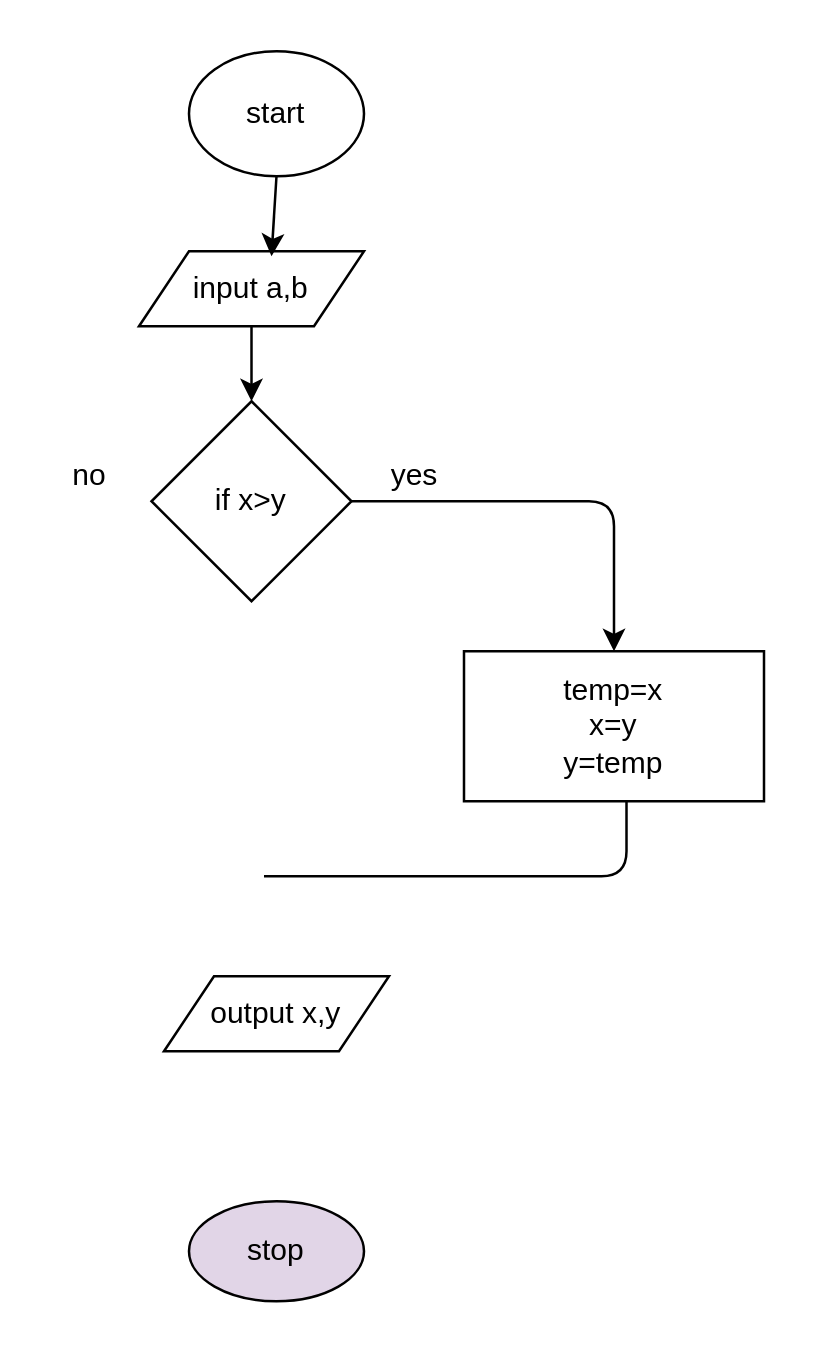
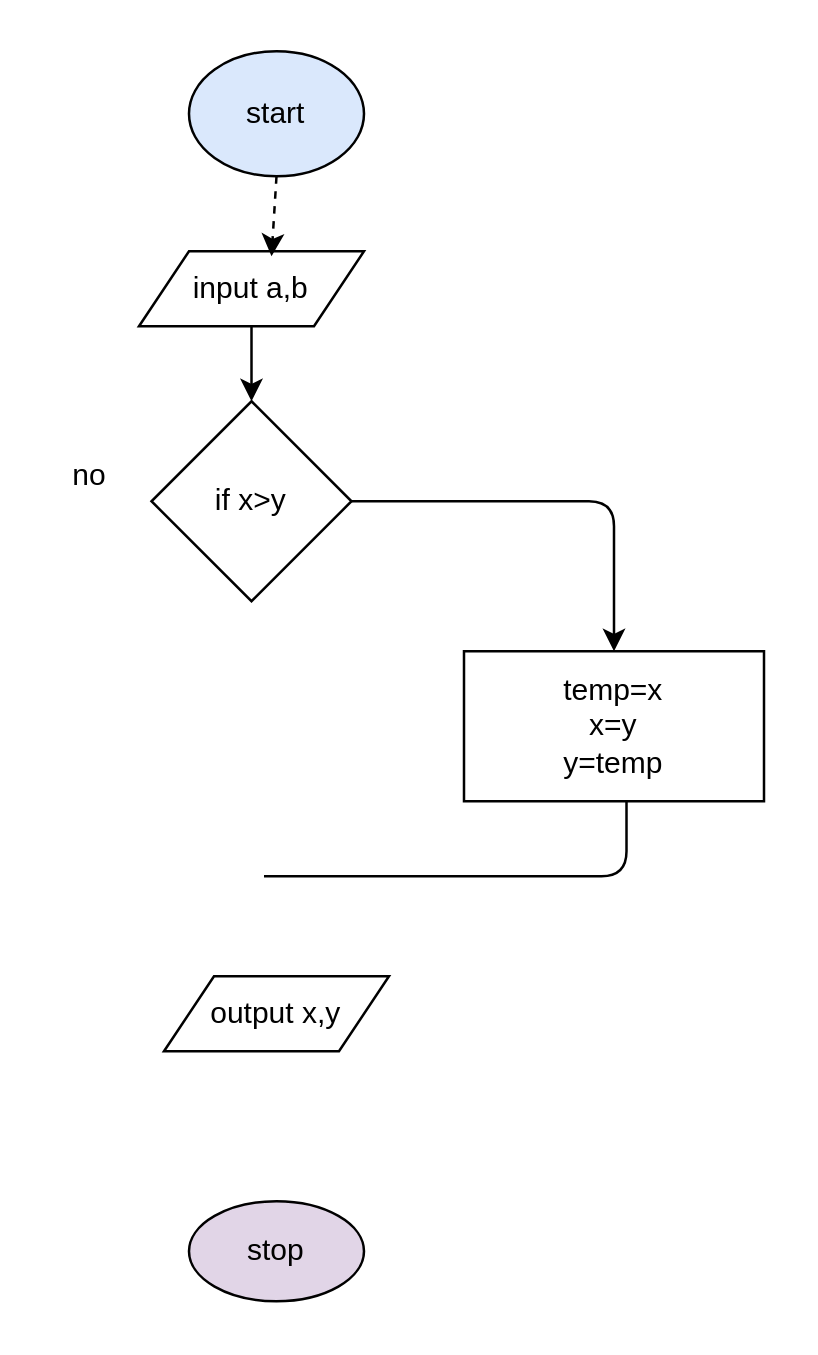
node "start": fillcolor #ffffff -> #dae8fc
edge "start" -> "input a,b": style solid -> dashed
node "yes": removed
